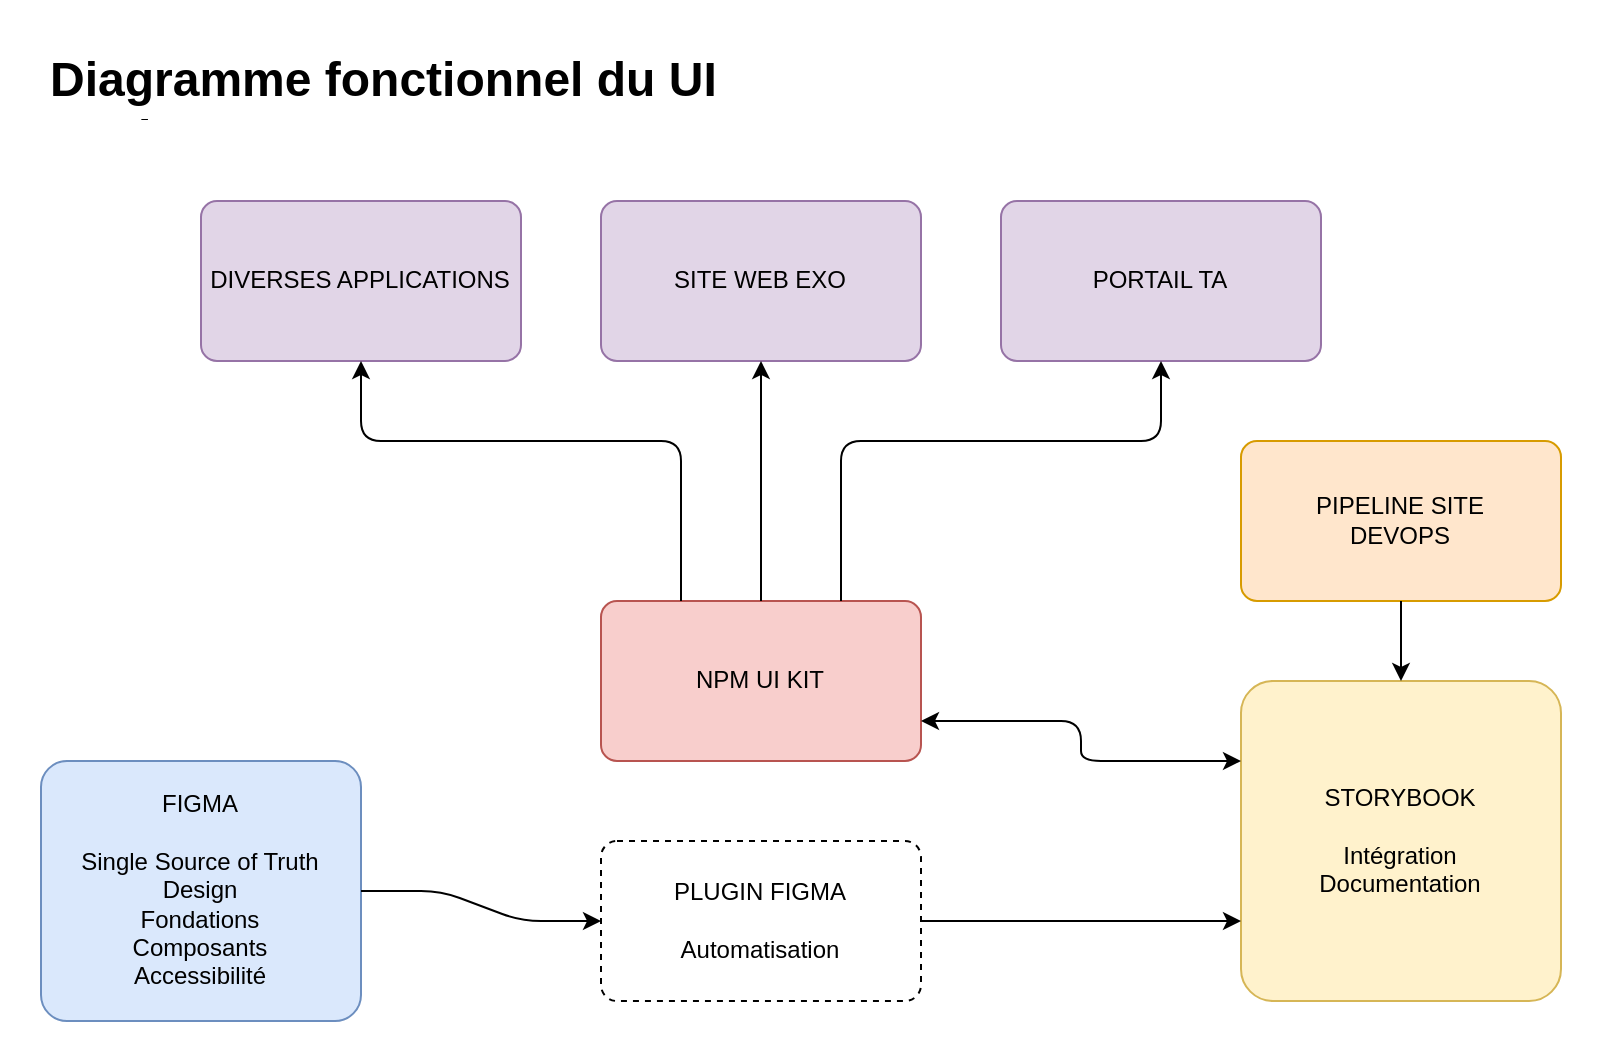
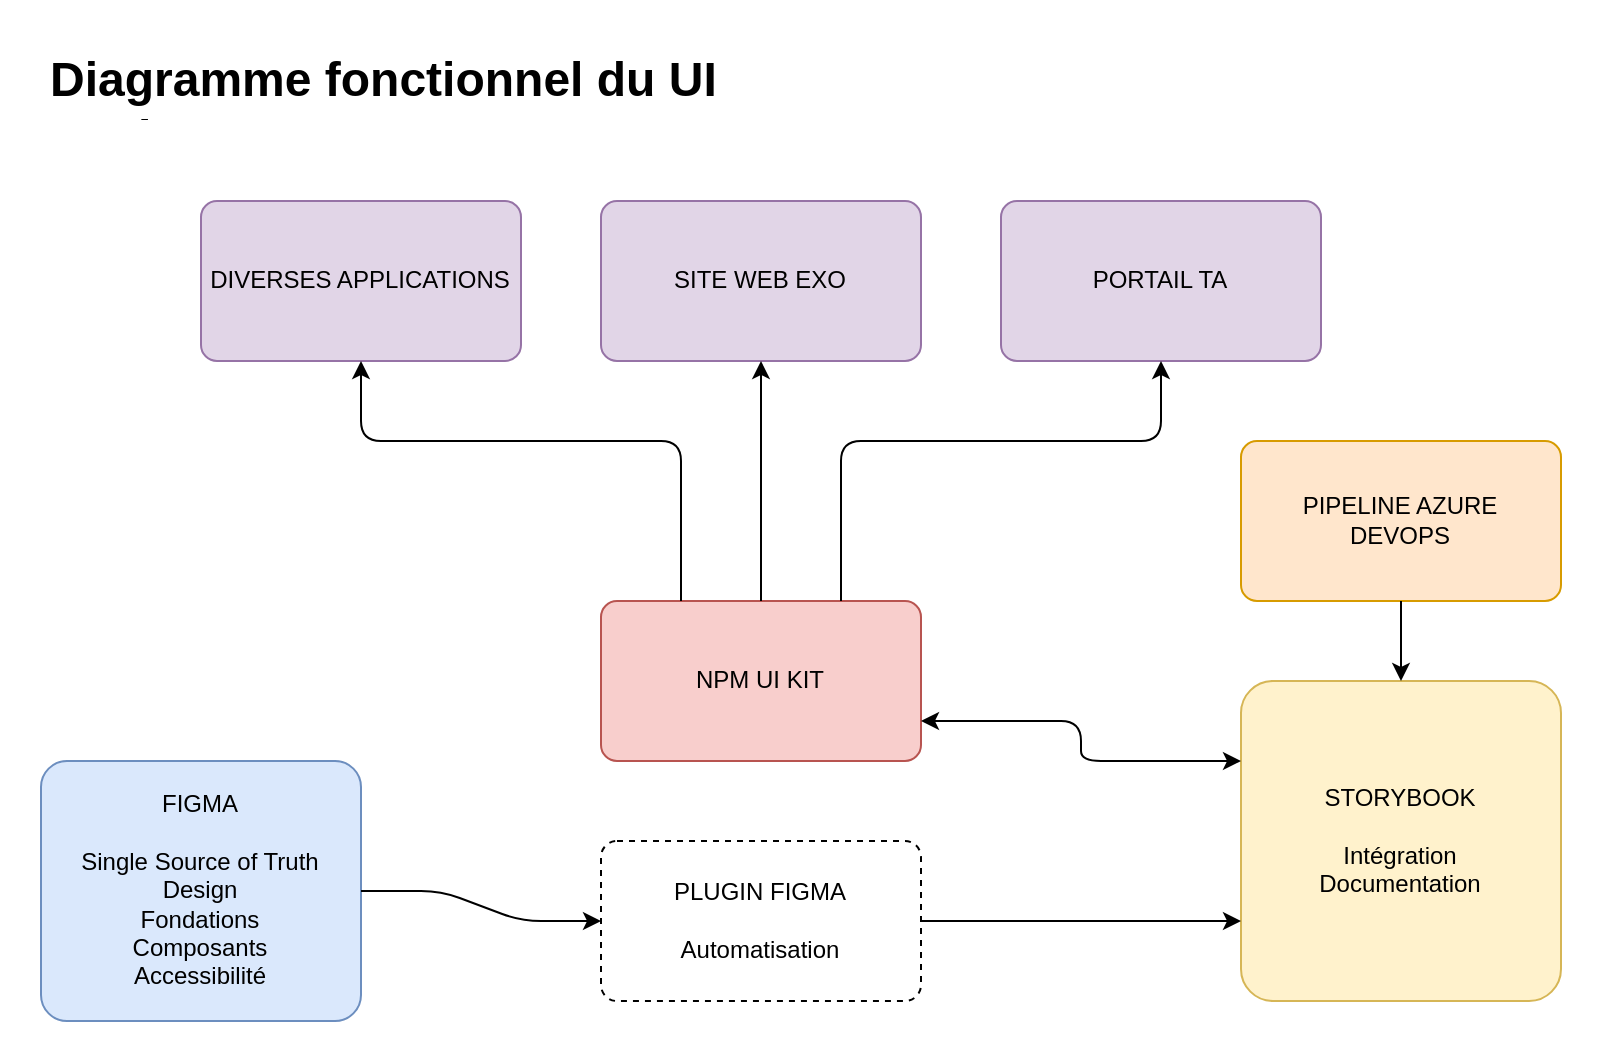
node "PIPELINE SITE DEVOPS": label "PIPELINE SITE DEVOPS" -> "PIPELINE AZURE DEVOPS"
